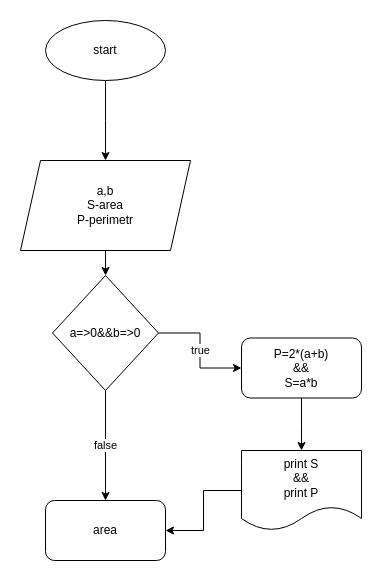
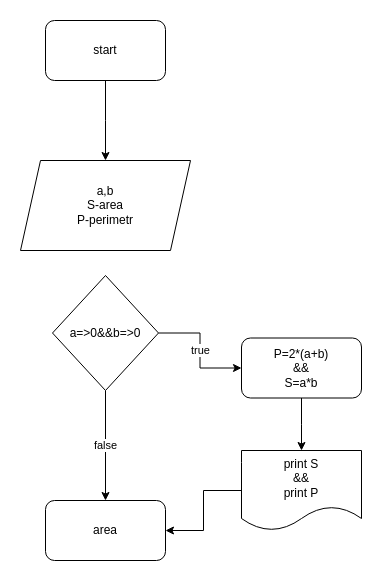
node "start": shape ellipse -> rounded rectangle
edge "a,b S-area P-perimetr" -> "a=>0&&b=>0": removed
